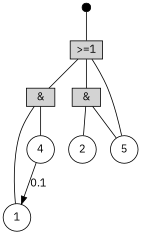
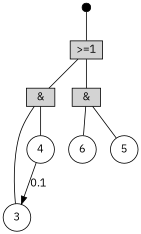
edge ">=1" -- "5": removed
node "2": label "2" -> "6"
node "1": label "1" -> "3"
